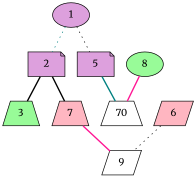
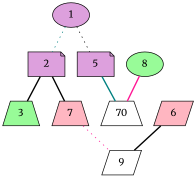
edge "6" -- "9": style dotted -> bold
edge "7" -- "9": style bold -> dotted
